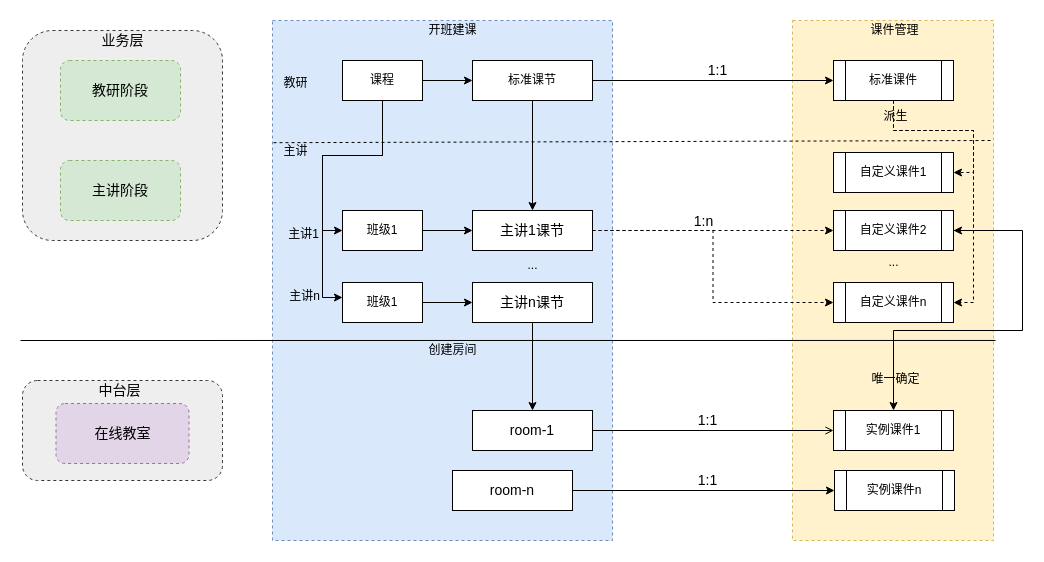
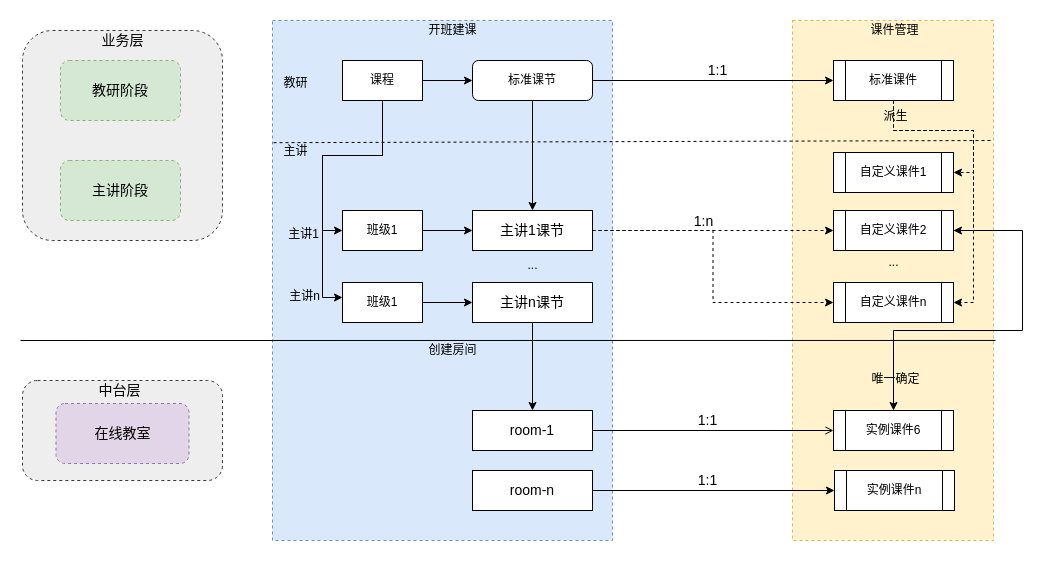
node "标准课节": shape rectangle -> rounded rectangle
node "实例课件1": label "实例课件1" -> "实例课件6"
node "room-n": moved (513, 491) -> (533, 491)
